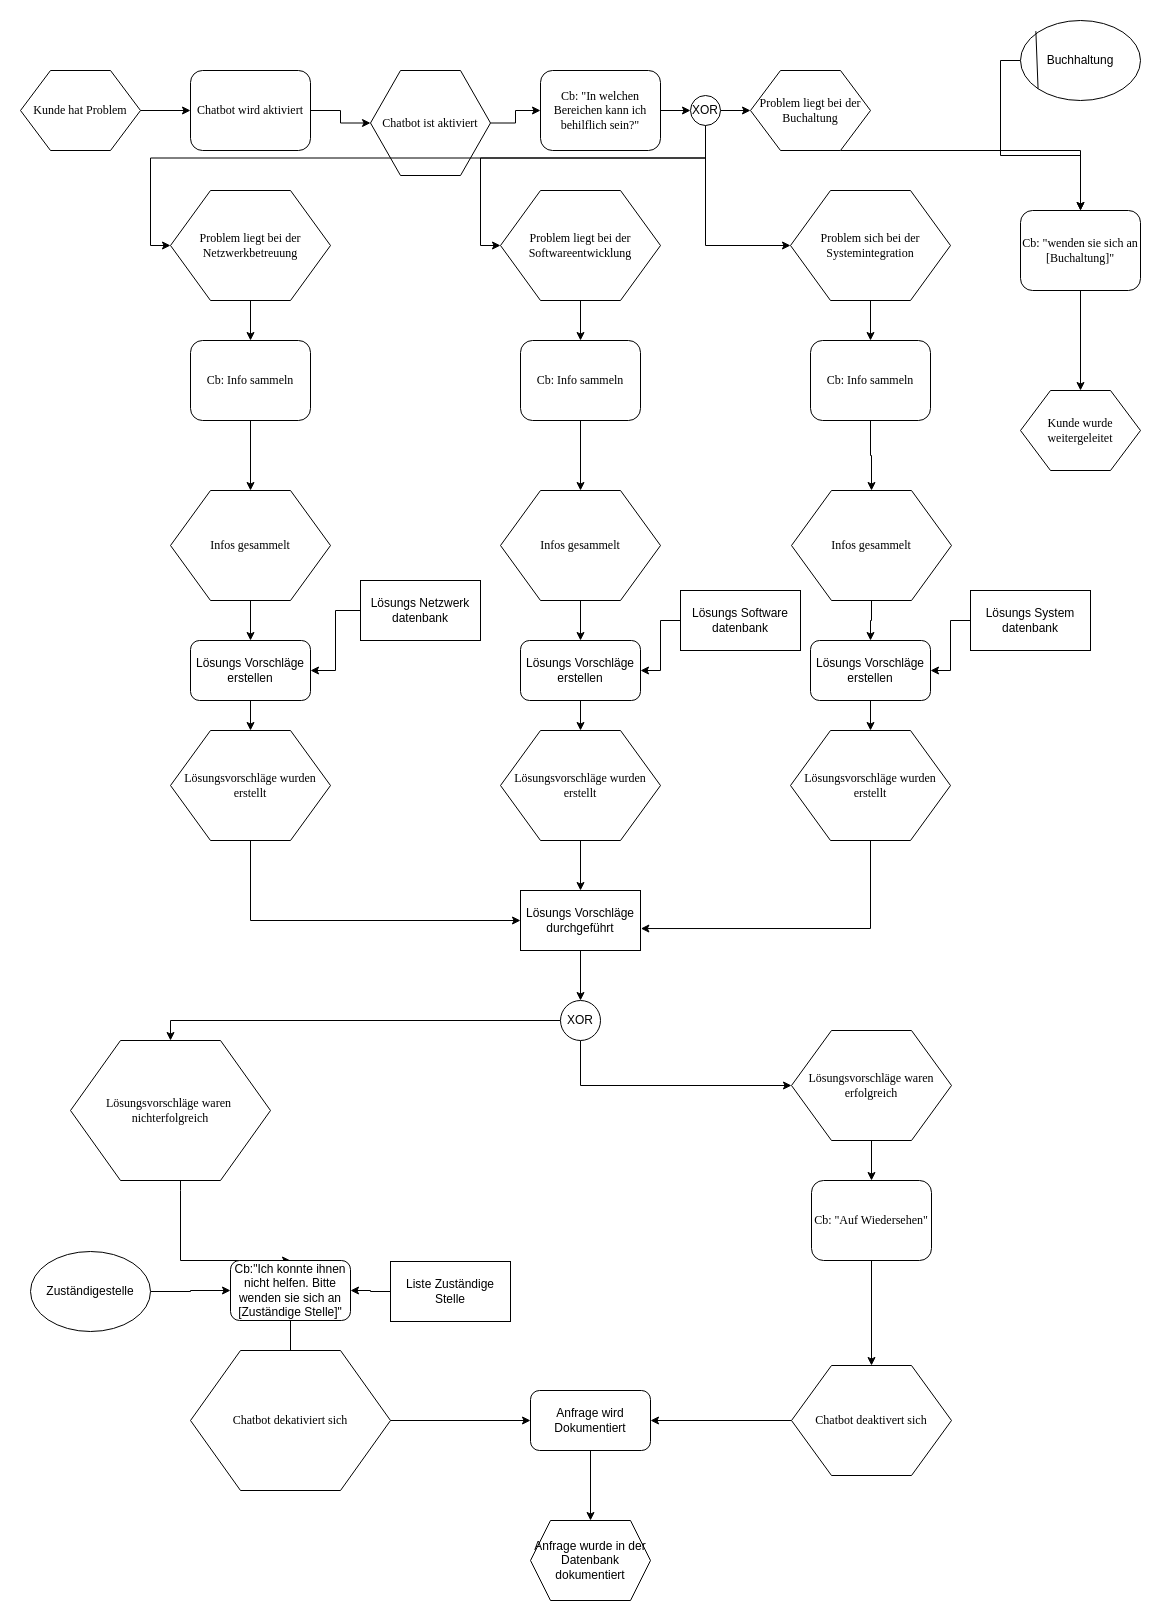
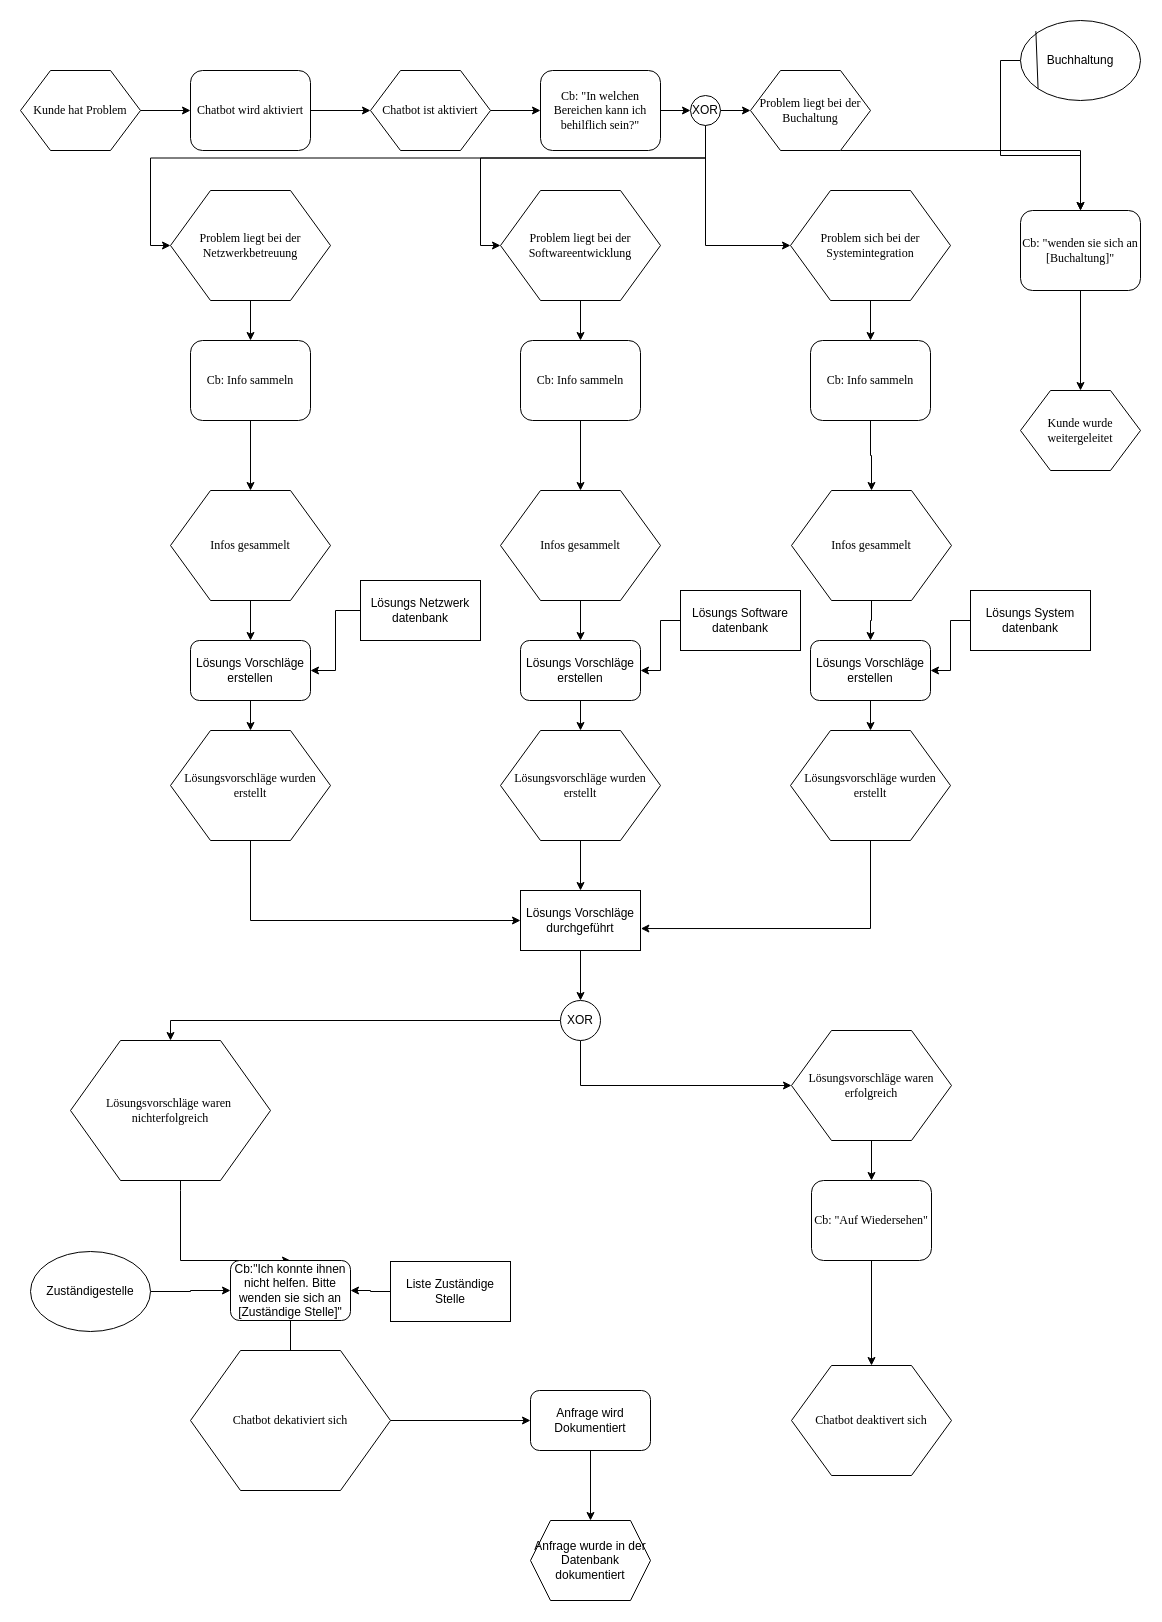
node "Chatbot ist aktiviert": size 120x105 -> 120x80
edge "Chatbot deaktivert sich" -> "Anfrage wird Dokumentiert": removed
